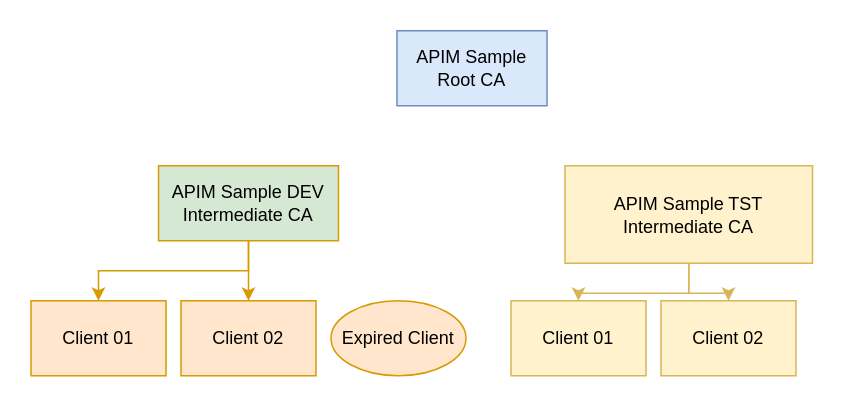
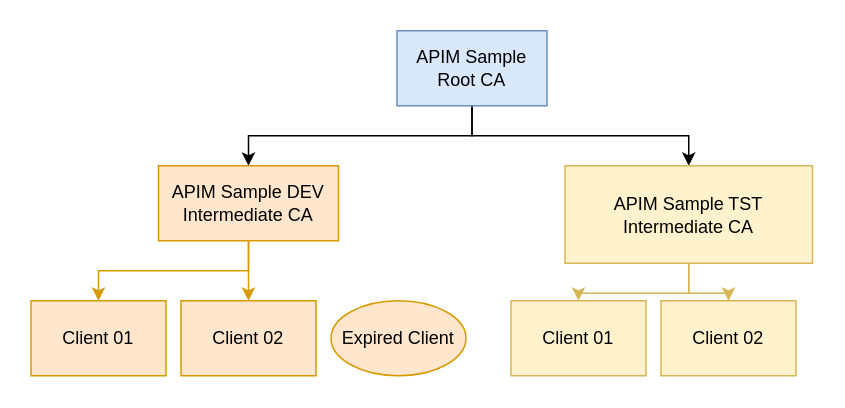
edge "APIM Sample Root CA" -> "APIM Sample DEV Intermediate CA": added
edge "APIM Sample Root CA" -> "APIM Sample TST Intermediate CA": added
node "APIM Sample DEV Intermediate CA": fillcolor #d5e8d4 -> #ffe6cc
